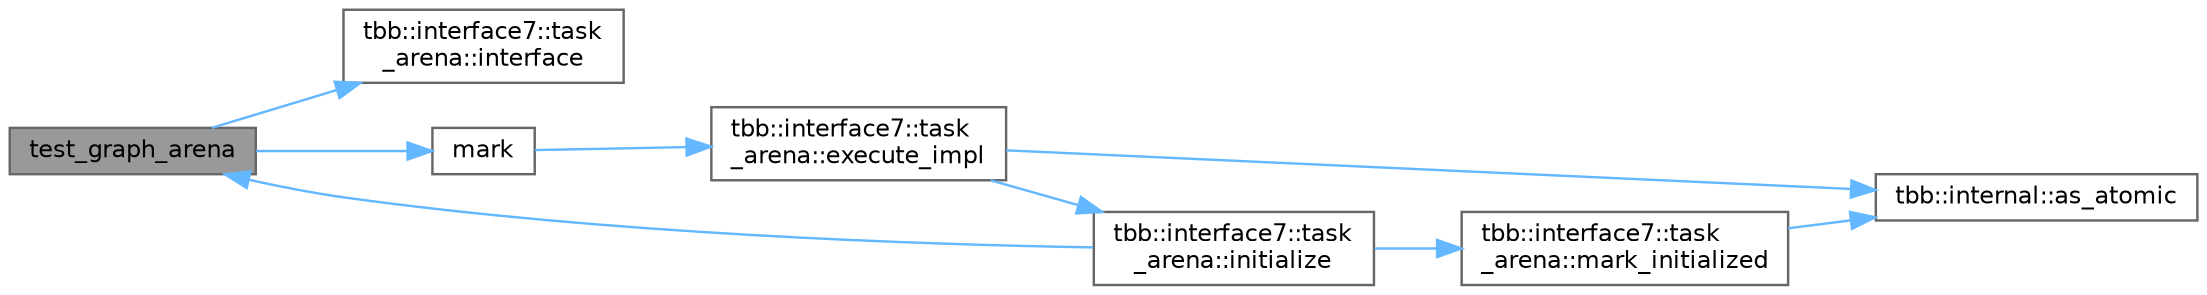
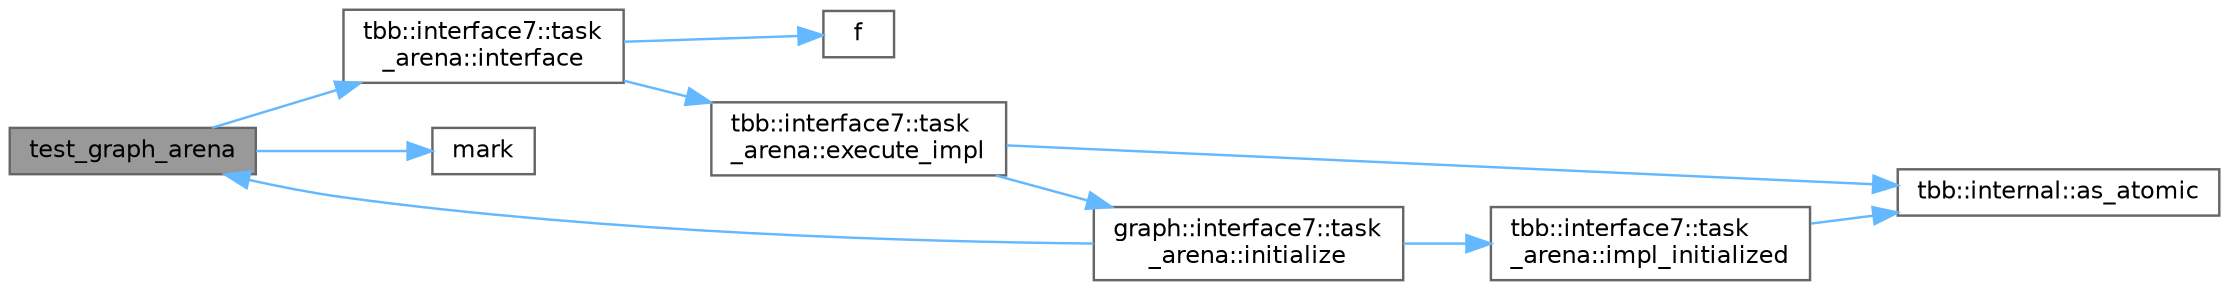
node "f": added
edge "mark" -> "tbb::interface7::task _arena::execute_impl": now "tbb::interface7::task _arena::interface" -> "tbb::interface7::task _arena::execute_impl"
node "tbb::interface7::task _arena::initialize": label "tbb::interface7::task _arena::initialize" -> "graph::interface7::task _arena::initialize"
node "tbb::interface7::task _arena::mark_initialized": label "tbb::interface7::task _arena::mark_initialized" -> "tbb::interface7::task _arena::impl_initialized"
